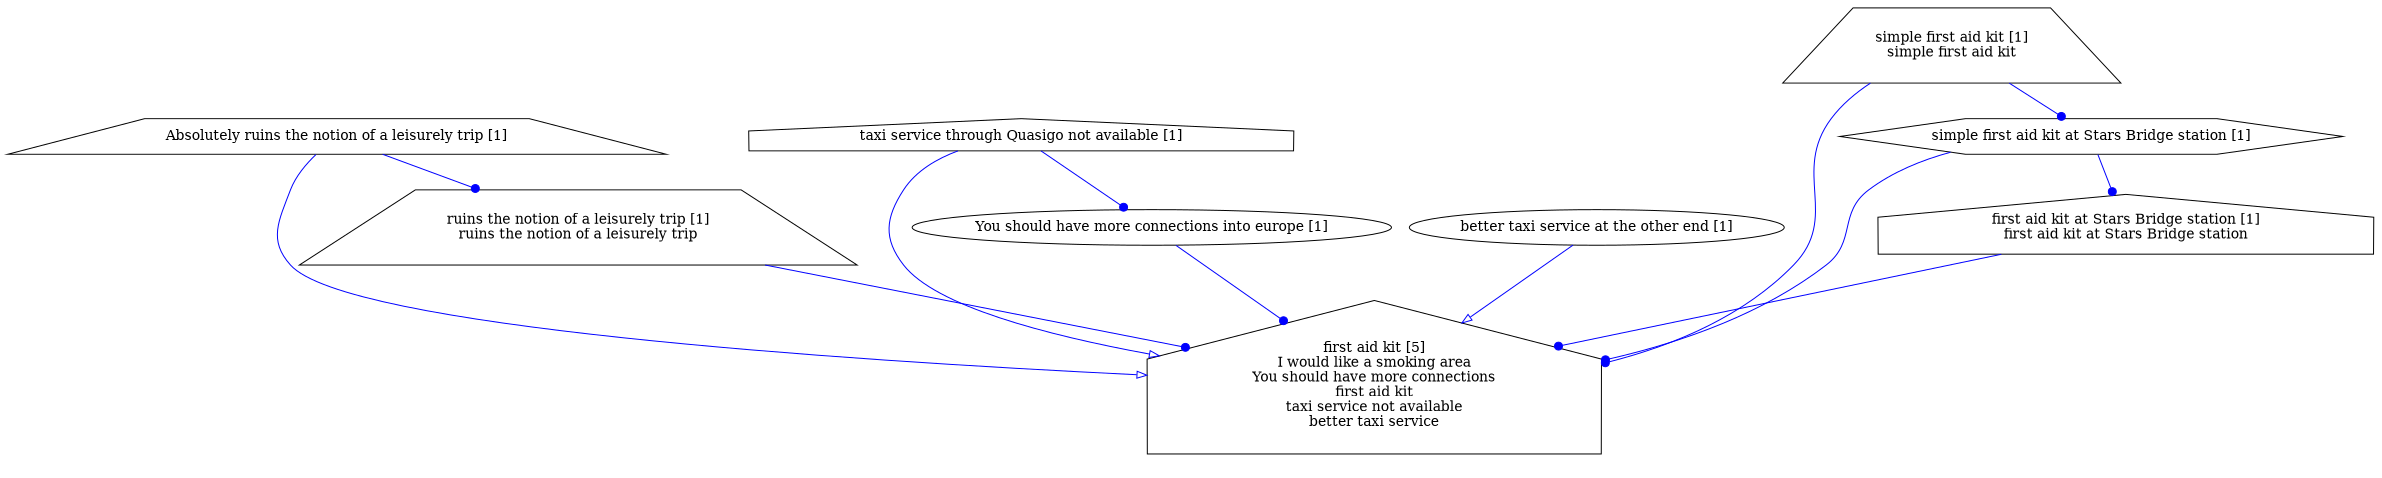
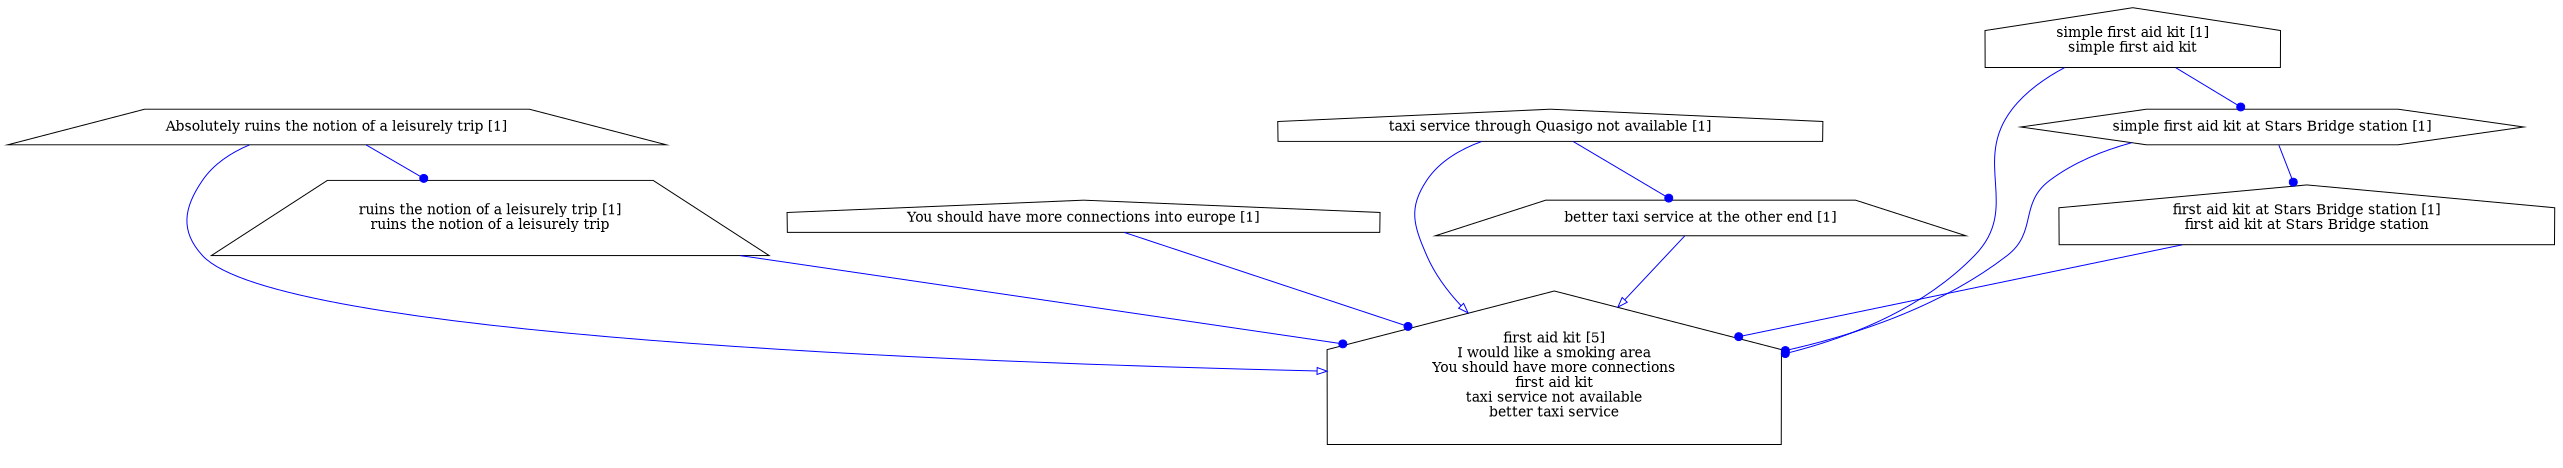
node "simple first aid kit [1] simple first aid kit": shape trapezium -> house
edge "taxi service through Quasigo not available [1]" -> "You should have more connections into europe [1]": now "taxi service through Quasigo not available [1]" -> "better taxi service at the other end [1]"
node "You should have more connections into europe [1]": shape ellipse -> house
node "better taxi service at the other end [1]": shape ellipse -> trapezium
